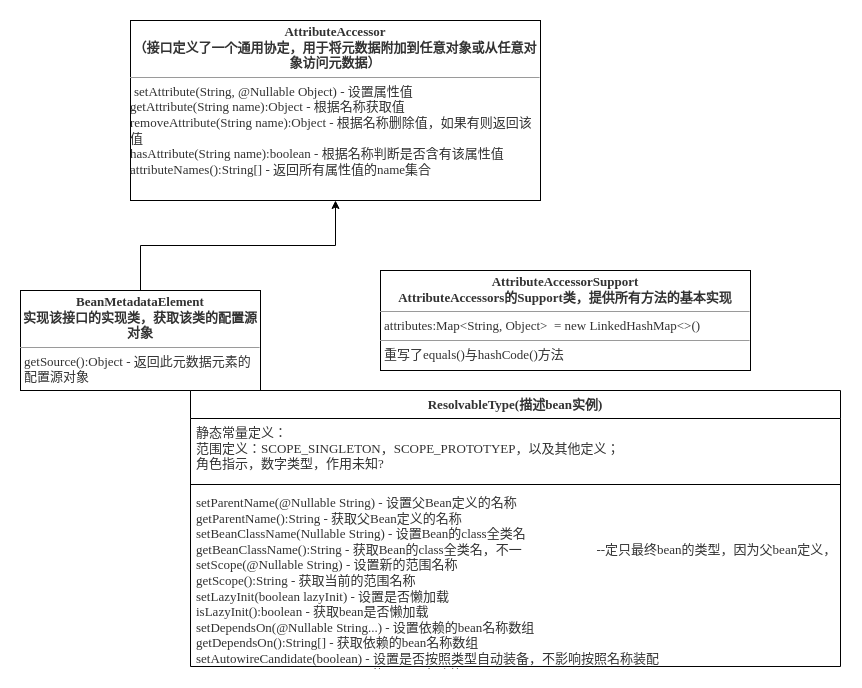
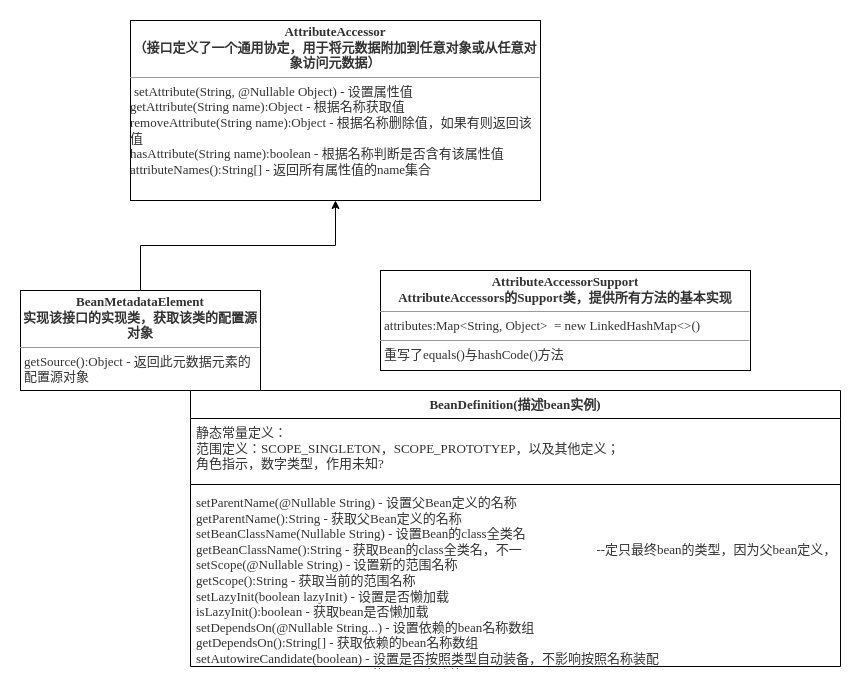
node "ResolvableType(描述bean实例)": label "ResolvableType(描述bean实例)" -> "BeanDefinition(描述bean实例)"
